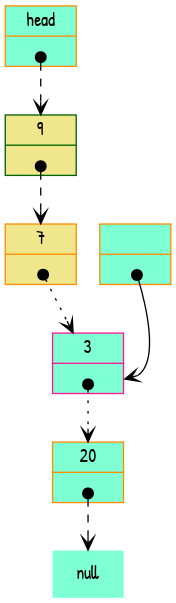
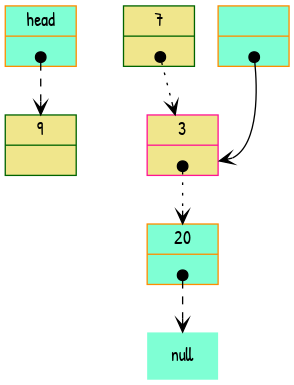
edge "9" -- "7": removed
node "7": color darkorange -> darkgreen
node "3": fillcolor aquamarine -> khaki
